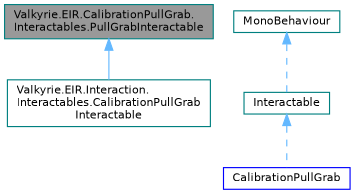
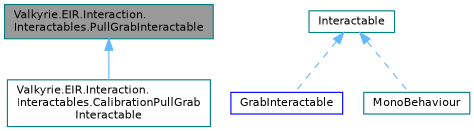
node "Valkyrie.EIR.CalibrationPullGrab. Interactables.PullGrabInteractable": label "Valkyrie.EIR.CalibrationPullGrab. Interactables.PullGrabInteractable" -> "Valkyrie.EIR.Interaction. Interactables.PullGrabInteractable"
edge "Interactable" -> "MonoBehaviour": reversed
node "CalibrationPullGrab": label "CalibrationPullGrab" -> "GrabInteractable"
